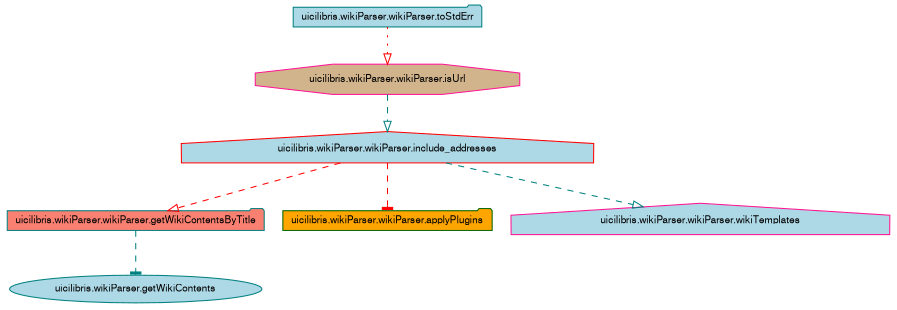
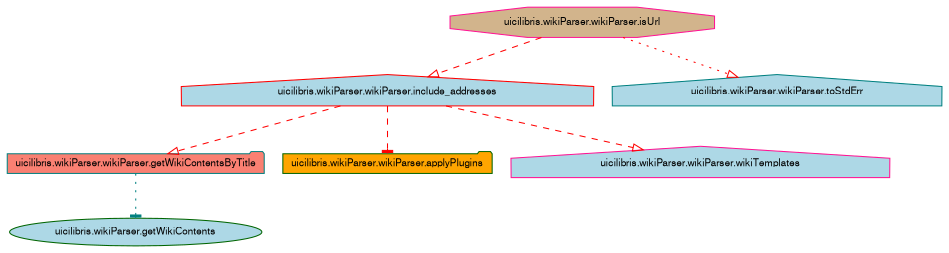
node "uicilibris.wikiParser.wikiParser.toStdErr": shape folder -> house
edge "uicilibris.wikiParser.wikiParser.toStdErr" -> "uicilibris.wikiParser.wikiParser.isUrl": reversed
edge "uicilibris.wikiParser.wikiParser.isUrl" -> "uicilibris.wikiParser.wikiParser.include_addresses": color teal -> red
edge "uicilibris.wikiParser.wikiParser.include_addresses" -> "uicilibris.wikiParser.wikiParser.wikiTemplates": color teal -> red
edge "uicilibris.wikiParser.wikiParser.getWikiContentsByTitle" -> "uicilibris.wikiParser.getWikiContents": style dashed -> dotted
node "uicilibris.wikiParser.getWikiContents": color teal -> darkgreen
